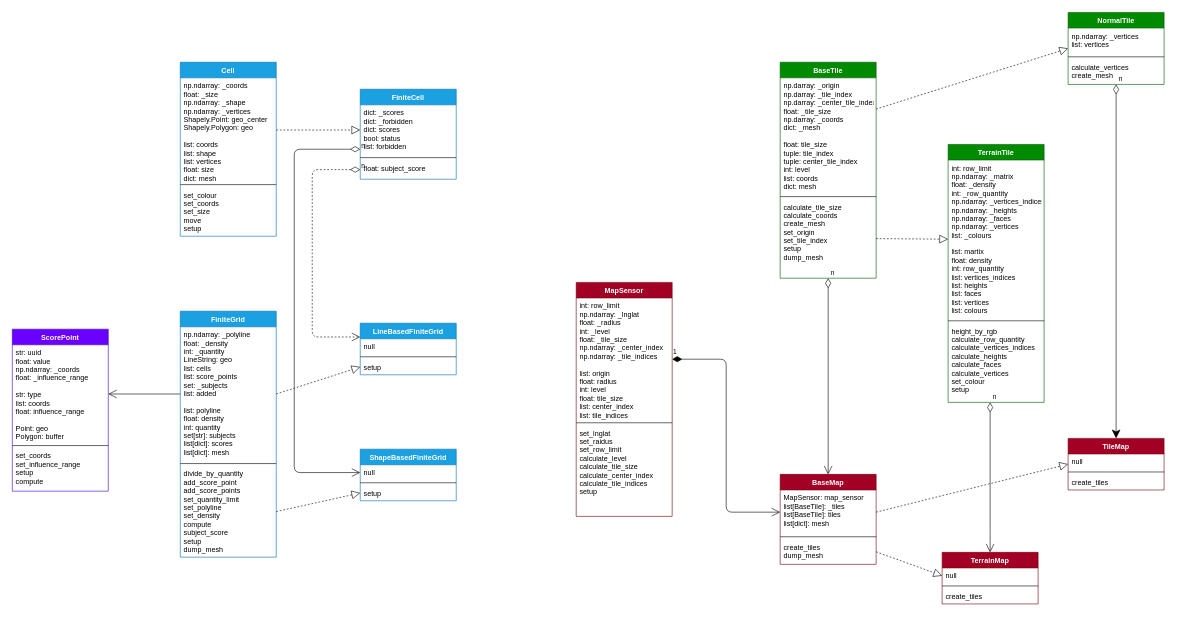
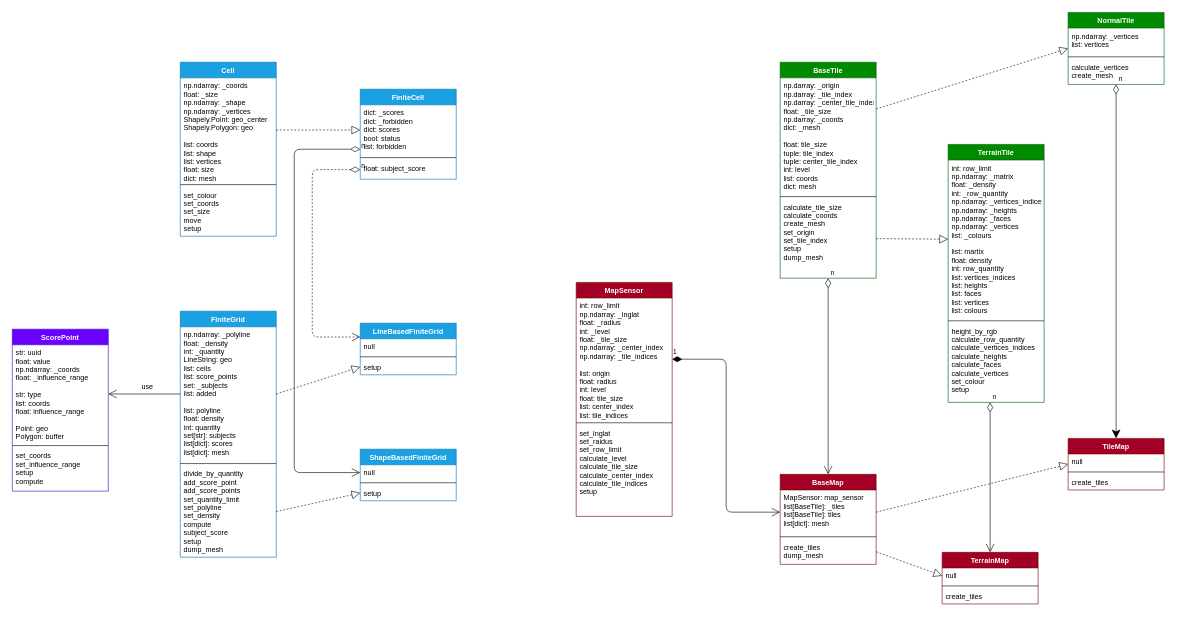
node "use": added
